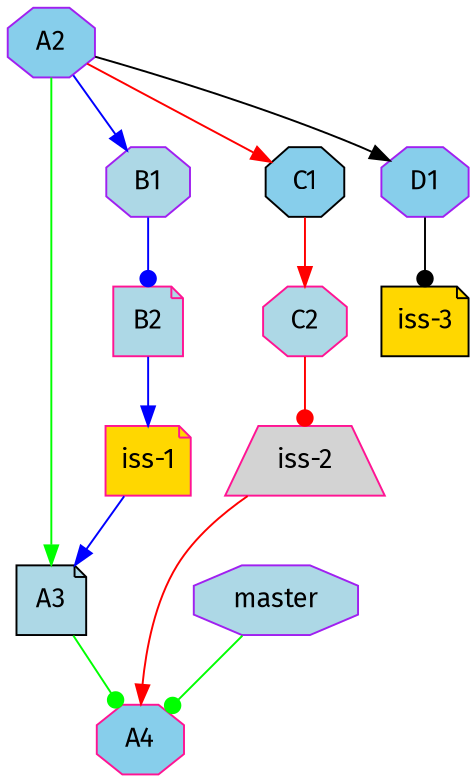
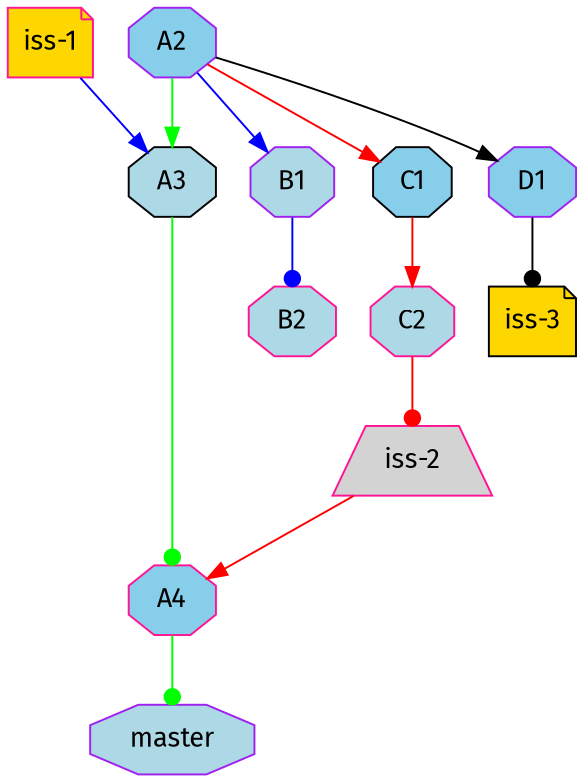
node "B2": shape note -> octagon
edge "B2" -> "iss-1": removed
node "A3": shape note -> octagon
edge "master" -> "A4": reversed
